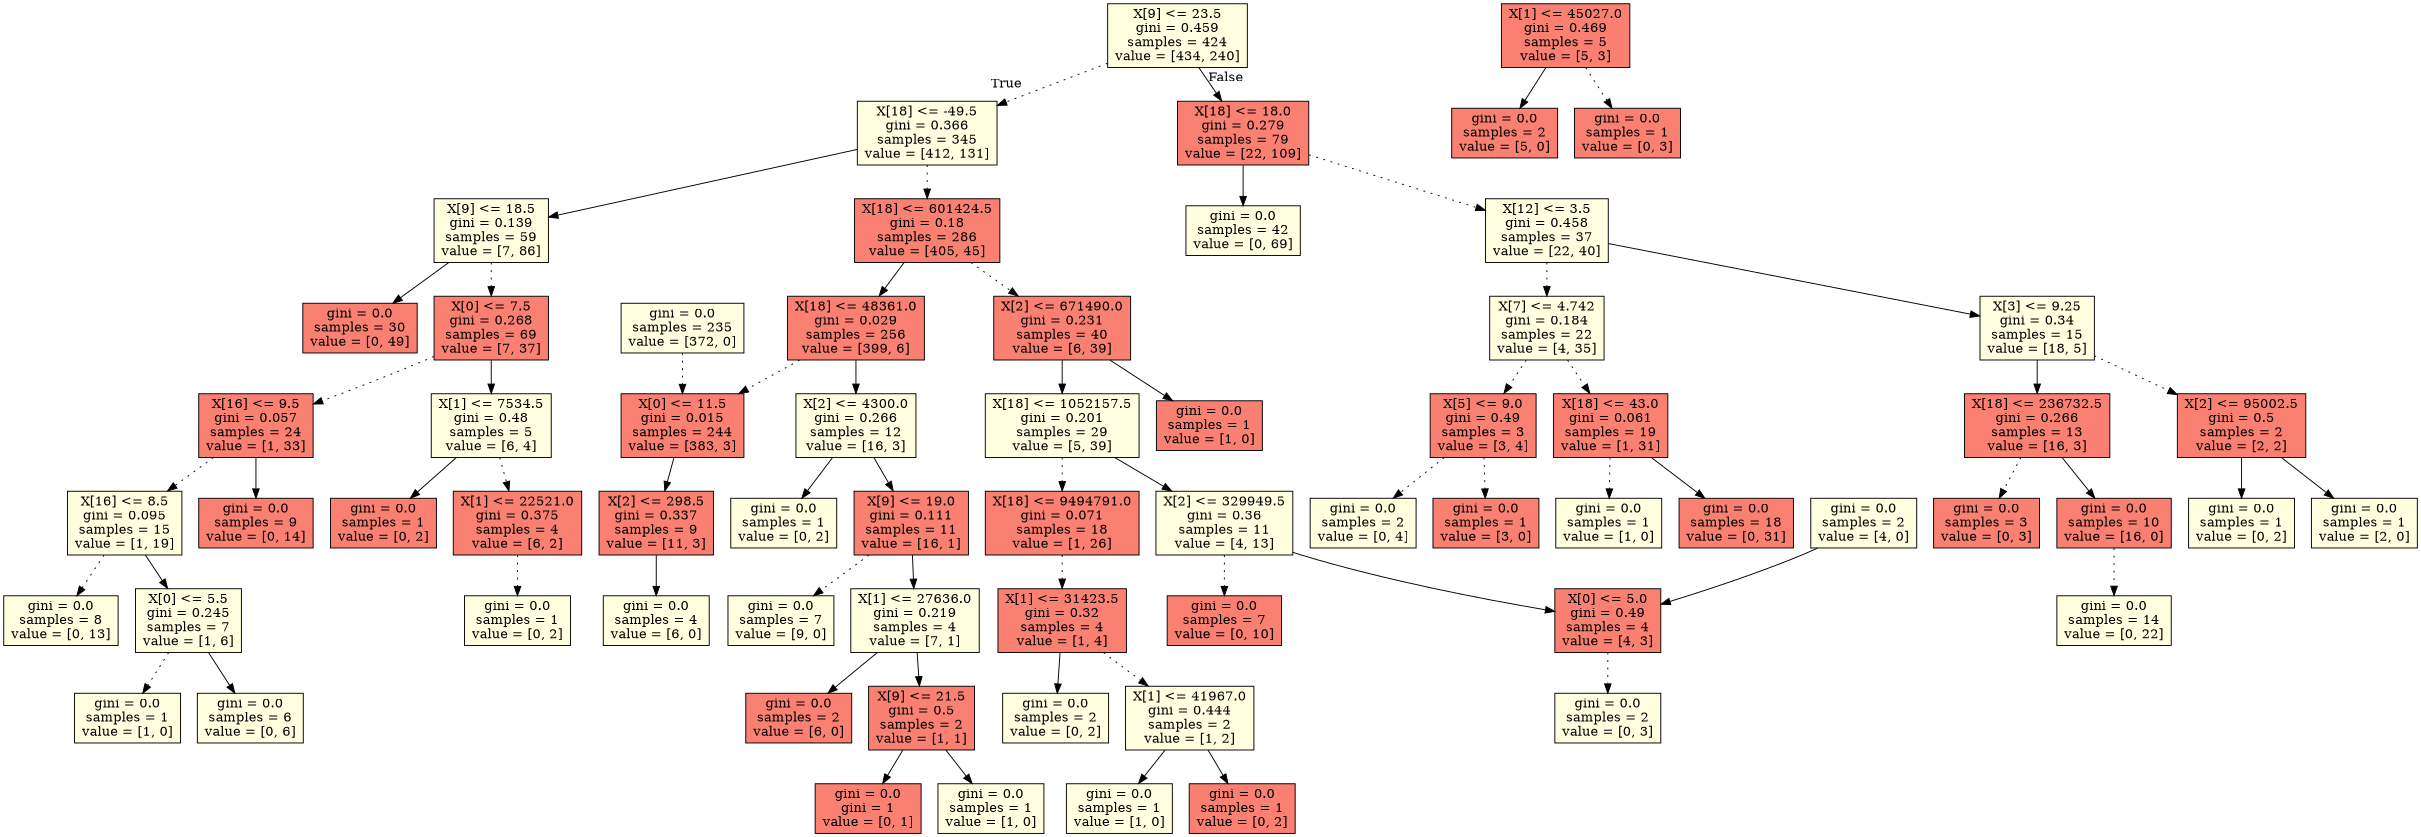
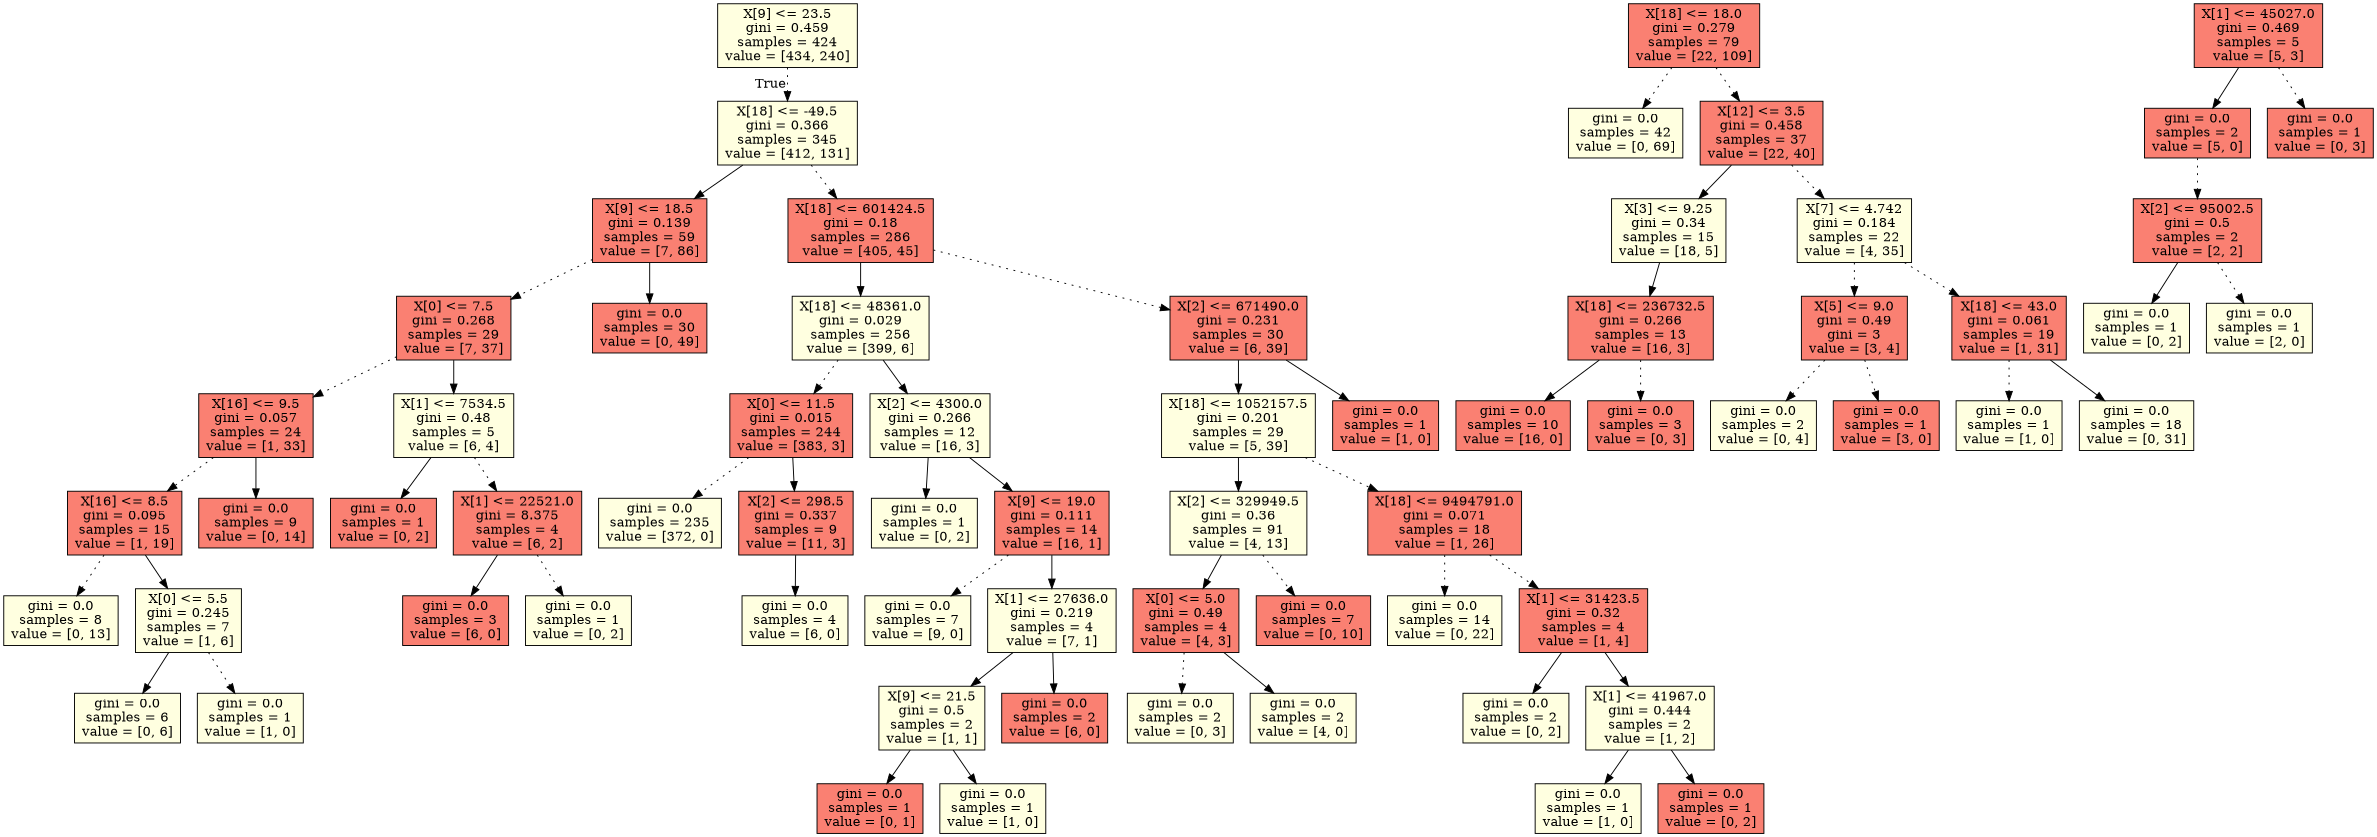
edge "X[9] <= 23.5 gini = 0.459 samples = 424 value = [434, 240]" -> "X[18] <= 18.0 gini = 0.279 samples = 79 value = [22, 109]": removed
edge "X[18] <= 18.0 gini = 0.279 samples = 79 value = [22, 109]" -> "gini = 0.0 samples = 42 value = [0, 69]": style solid -> dotted
node "X[9] <= 18.5 gini = 0.139 samples = 59 value = [7, 86]": fillcolor lightyellow -> salmon
node "X[12] <= 3.5 gini = 0.458 samples = 37 value = [22, 40]": fillcolor lightyellow -> salmon
node "X[0] <= 7.5 gini = 0.268 samples = 69 value = [7, 37]": label "X[0] <= 7.5 gini = 0.268 samples = 69 value = [7, 37]" -> "X[0] <= 7.5 gini = 0.268 samples = 29 value = [7, 37]"
node "X[18] <= 48361.0 gini = 0.029 samples = 256 value = [399, 6]": fillcolor salmon -> lightyellow
node "X[2] <= 671490.0 gini = 0.231 samples = 40 value = [6, 39]": label "X[2] <= 671490.0 gini = 0.231 samples = 40 value = [6, 39]" -> "X[2] <= 671490.0 gini = 0.231 samples = 30 value = [6, 39]"
edge "gini = 0.0 samples = 235 value = [372, 0]" -> "X[0] <= 11.5 gini = 0.015 samples = 244 value = [383, 3]": reversed
edge "X[3] <= 9.25 gini = 0.34 samples = 15 value = [18, 5]" -> "X[2] <= 95002.5 gini = 0.5 samples = 2 value = [2, 2]": now "gini = 0.0 samples = 2 value = [5, 0]" -> "X[2] <= 95002.5 gini = 0.5 samples = 2 value = [2, 2]"
node "X[5] <= 9.0 gini = 0.49 samples = 3 value = [3, 4]": label "X[5] <= 9.0 gini = 0.49 samples = 3 value = [3, 4]" -> "X[5] <= 9.0 gini = 0.49 gini = 3 value = [3, 4]"
edge "X[2] <= 95002.5 gini = 0.5 samples = 2 value = [2, 2]" -> "gini = 0.0 samples = 1 value = [2, 0]": style solid -> dotted
node "X[16] <= 8.5 gini = 0.095 samples = 15 value = [1, 19]": fillcolor lightyellow -> salmon
node "X[1] <= 22521.0 gini = 0.375 samples = 4 value = [6, 2]": label "X[1] <= 22521.0 gini = 0.375 samples = 4 value = [6, 2]" -> "X[1] <= 22521.0 gini = 8.375 samples = 4 value = [6, 2]"
node "X[9] <= 19.0 gini = 0.111 samples = 11 value = [16, 1]": label "X[9] <= 19.0 gini = 0.111 samples = 11 value = [16, 1]" -> "X[9] <= 19.0 gini = 0.111 samples = 14 value = [16, 1]"
node "X[2] <= 329949.5 gini = 0.36 samples = 11 value = [4, 13]": label "X[2] <= 329949.5 gini = 0.36 samples = 11 value = [4, 13]" -> "X[2] <= 329949.5 gini = 0.36 samples = 91 value = [4, 13]"
node "gini = 0.0 samples = 18 value = [0, 31]": fillcolor salmon -> lightyellow
edge "gini = 0.0 samples = 10 value = [16, 0]" -> "gini = 0.0 samples = 14 value = [0, 22]": now "X[18] <= 9494791.0 gini = 0.071 samples = 18 value = [1, 26]" -> "gini = 0.0 samples = 14 value = [0, 22]"
edge "gini = 0.0 samples = 2 value = [4, 0]" -> "X[0] <= 5.0 gini = 0.49 samples = 4 value = [4, 3]": reversed
node "gini = 0.0 samples = 3 value = [6, 0]": added
edge "X[1] <= 31423.5 gini = 0.32 samples = 4 value = [1, 4]" -> "X[1] <= 41967.0 gini = 0.444 samples = 2 value = [1, 2]": style dotted -> solid
node "X[9] <= 21.5 gini = 0.5 samples = 2 value = [1, 1]": fillcolor salmon -> lightyellow
node "gini = 0.0 gini = 1 value = [0, 1]": label "gini = 0.0 gini = 1 value = [0, 1]" -> "gini = 0.0 samples = 1 value = [0, 1]"
